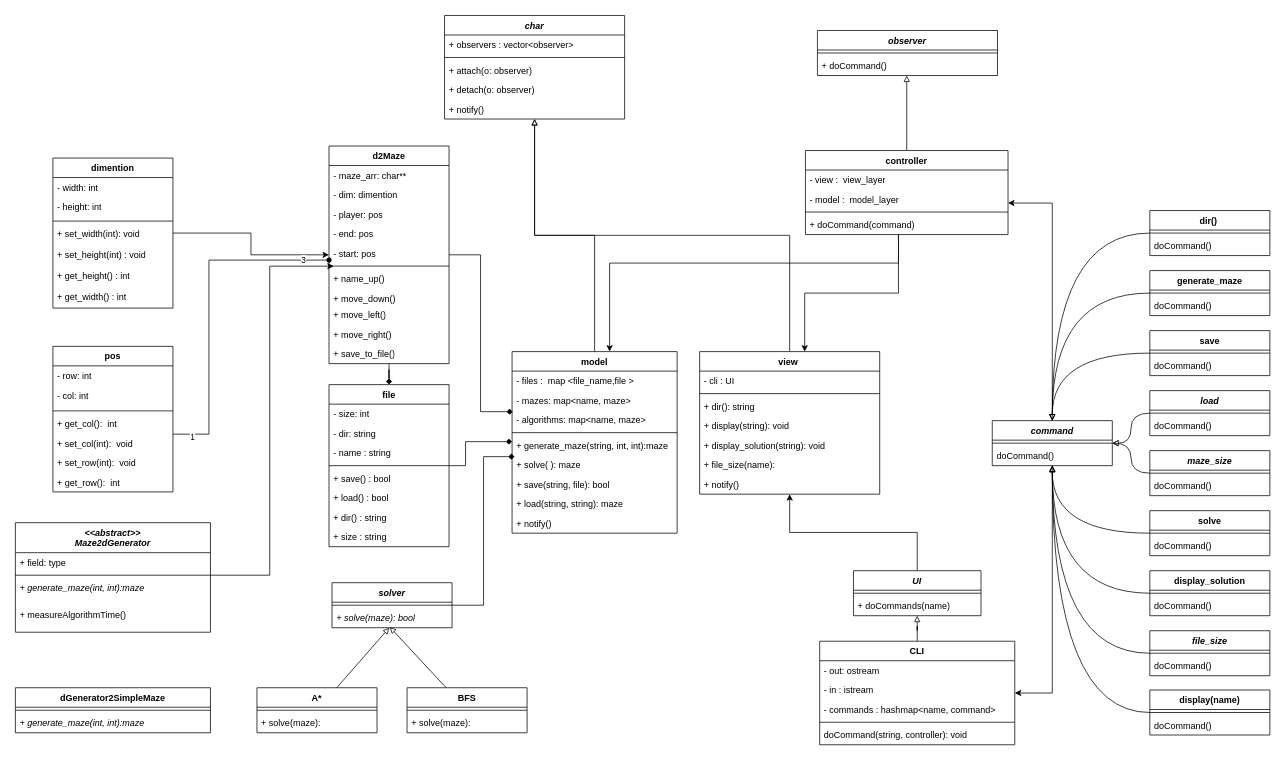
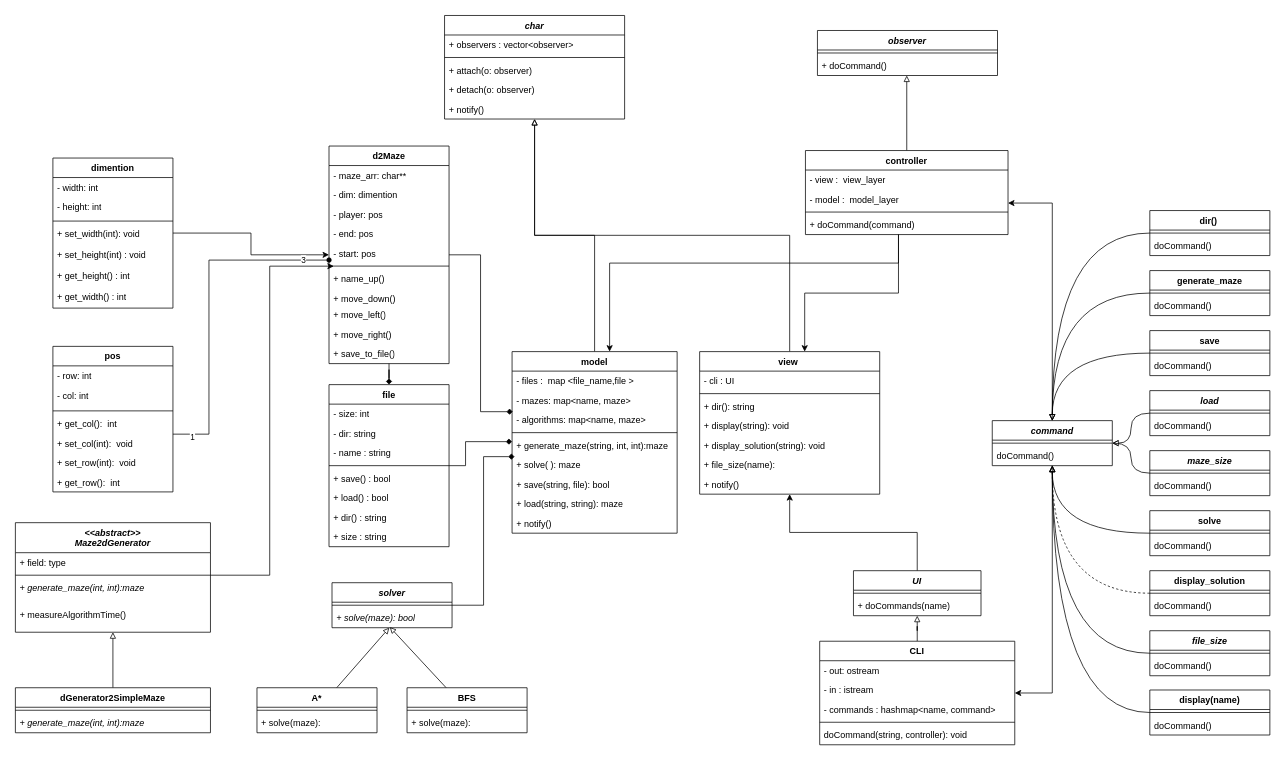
edge "display_solution" -> "command": style solid -> dashed
edge "dGenerator2SimpleMaze" -> "<<abstract>> Maze2dGenerator": added
